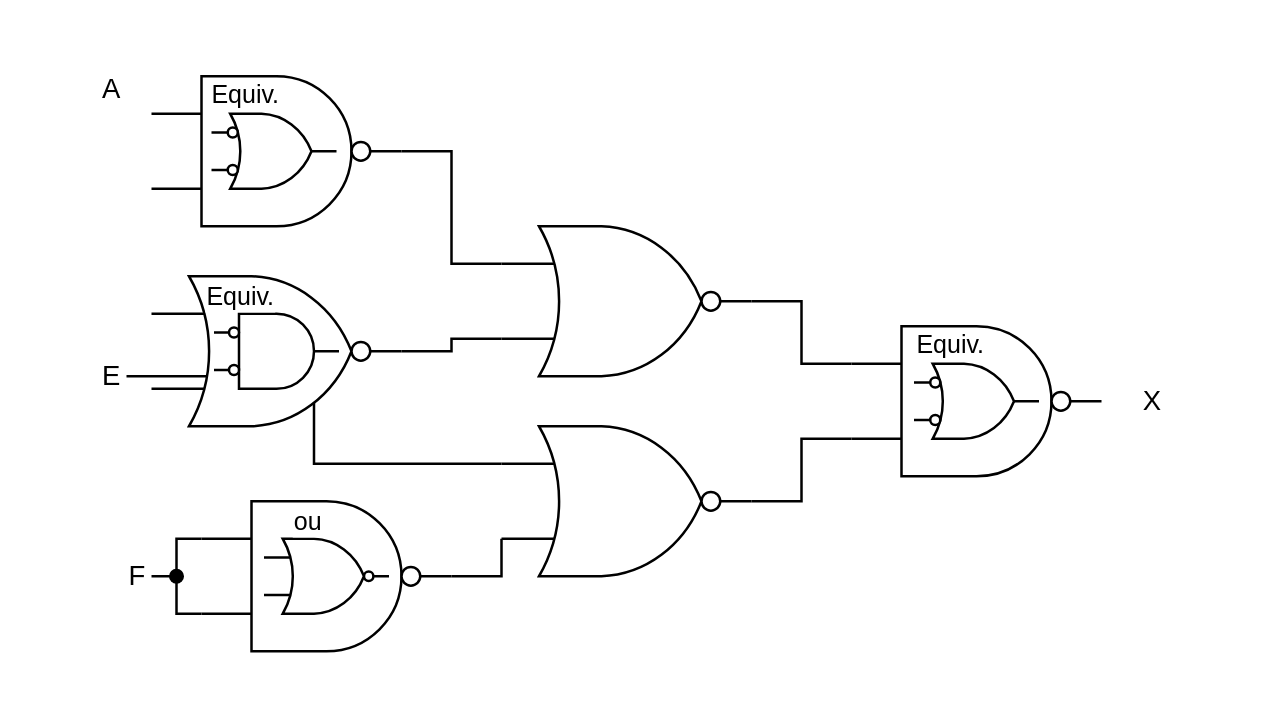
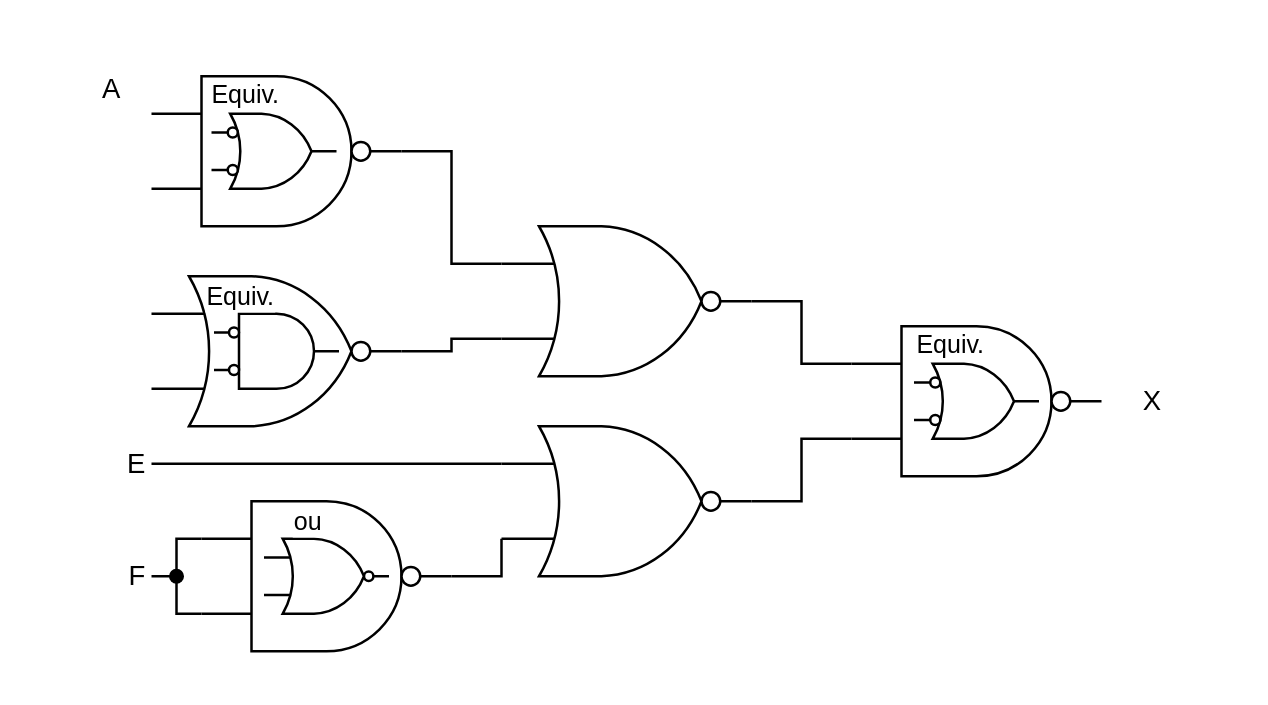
node "E": moved (89, 376) -> (114, 464)
